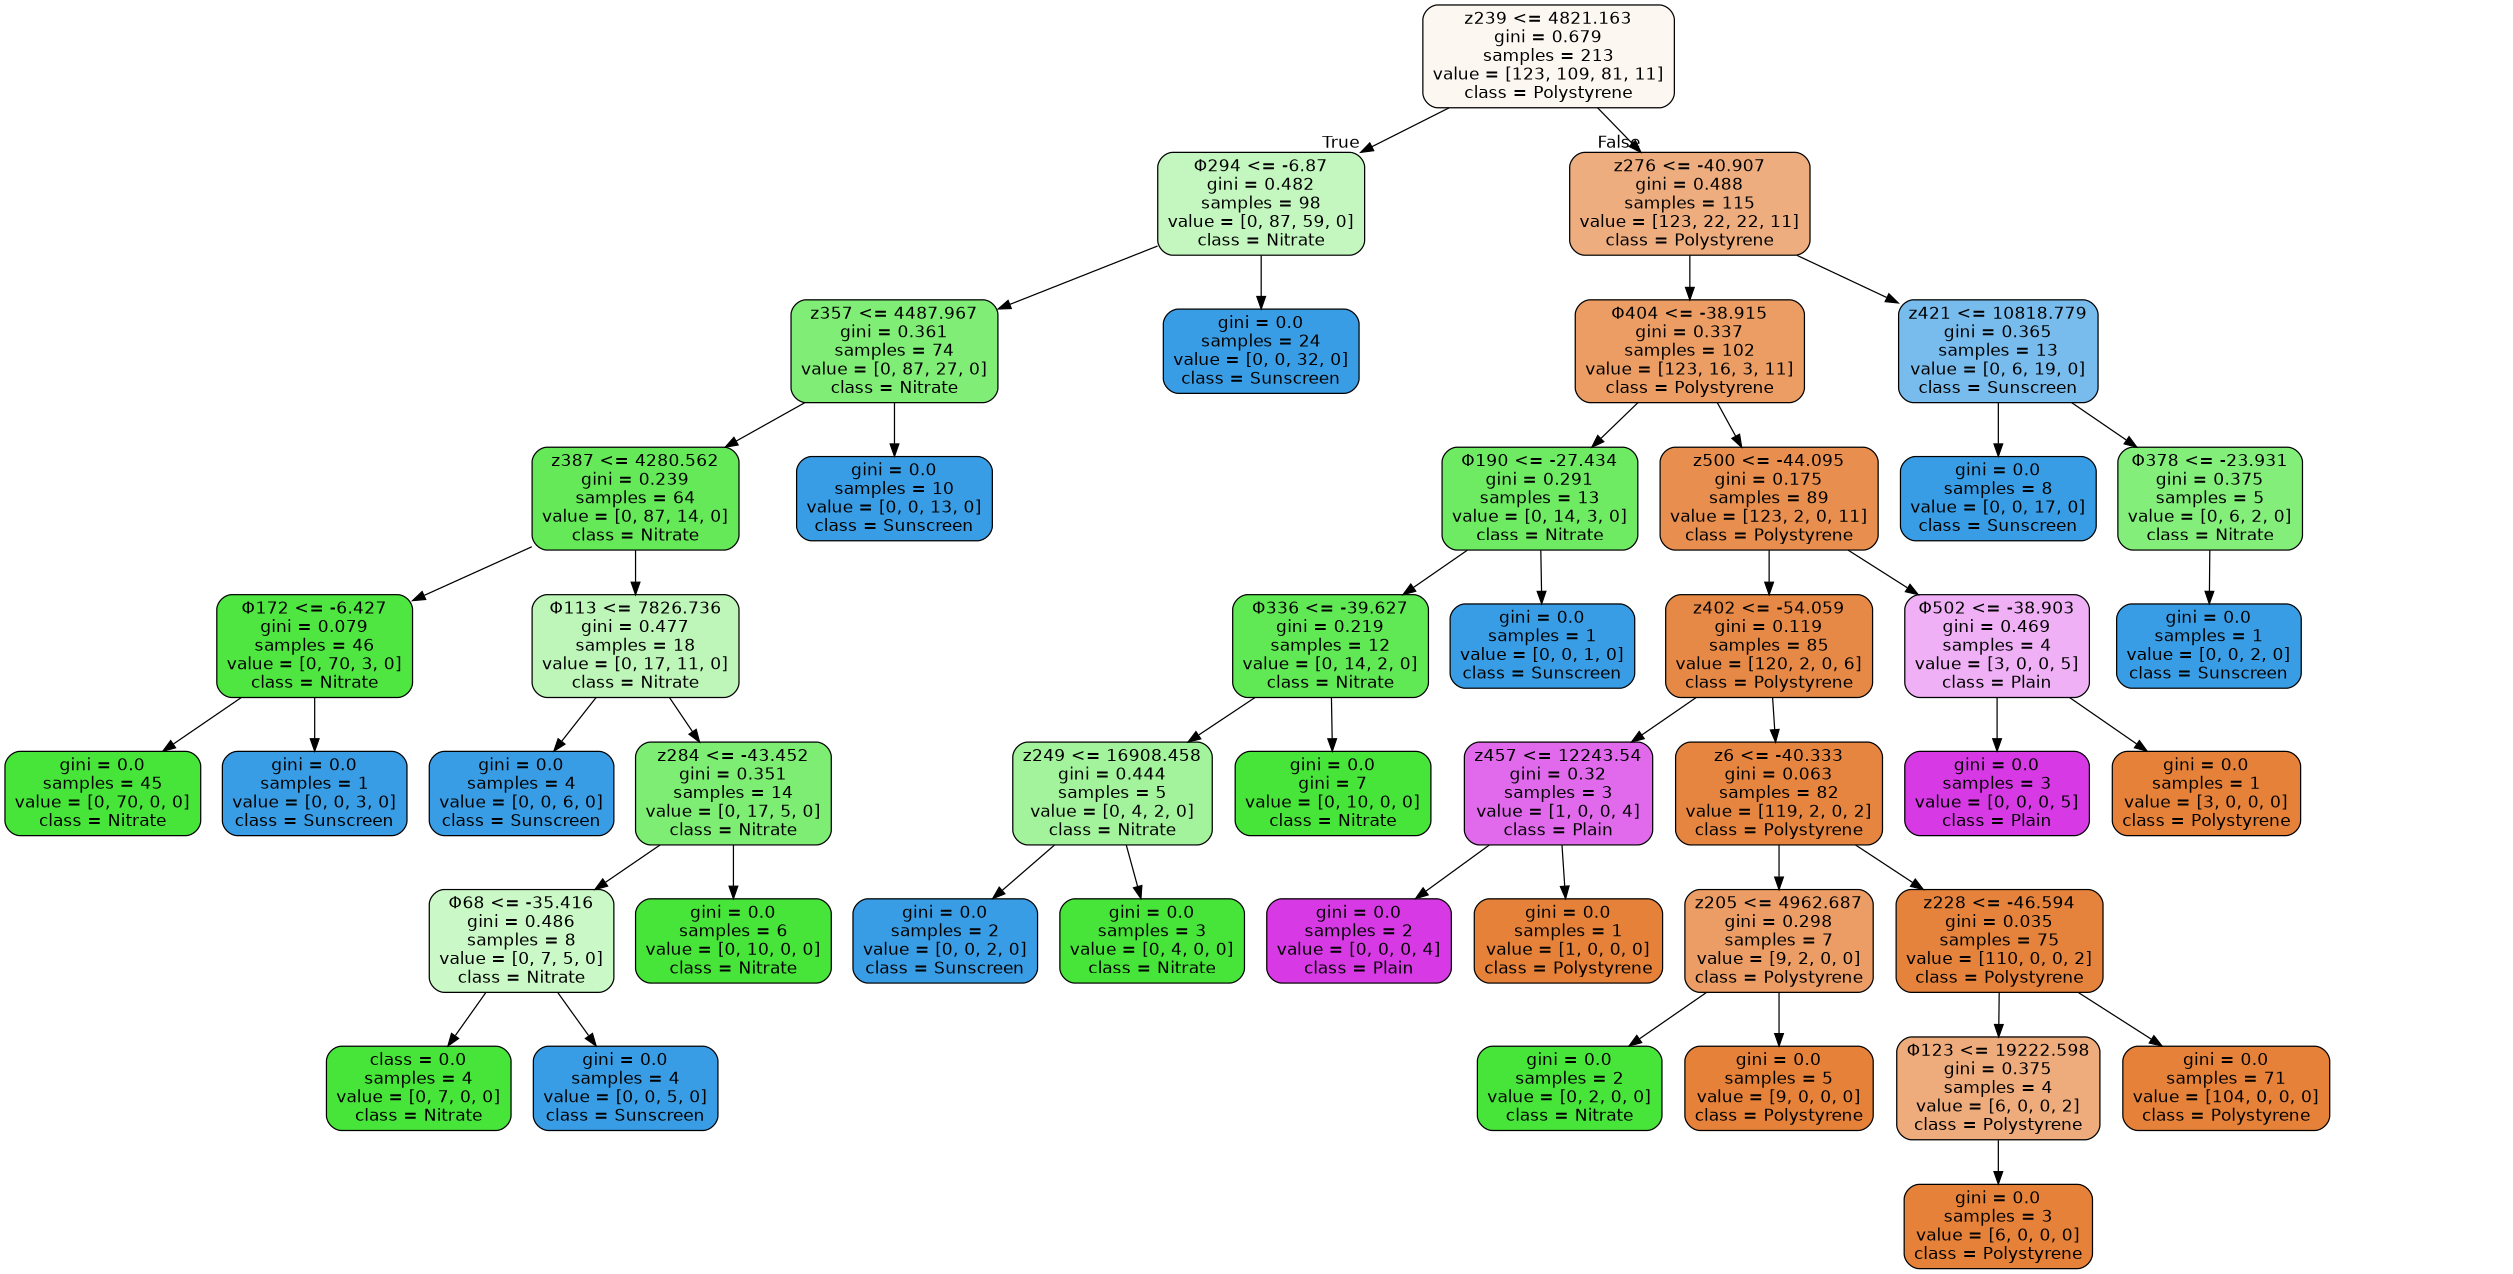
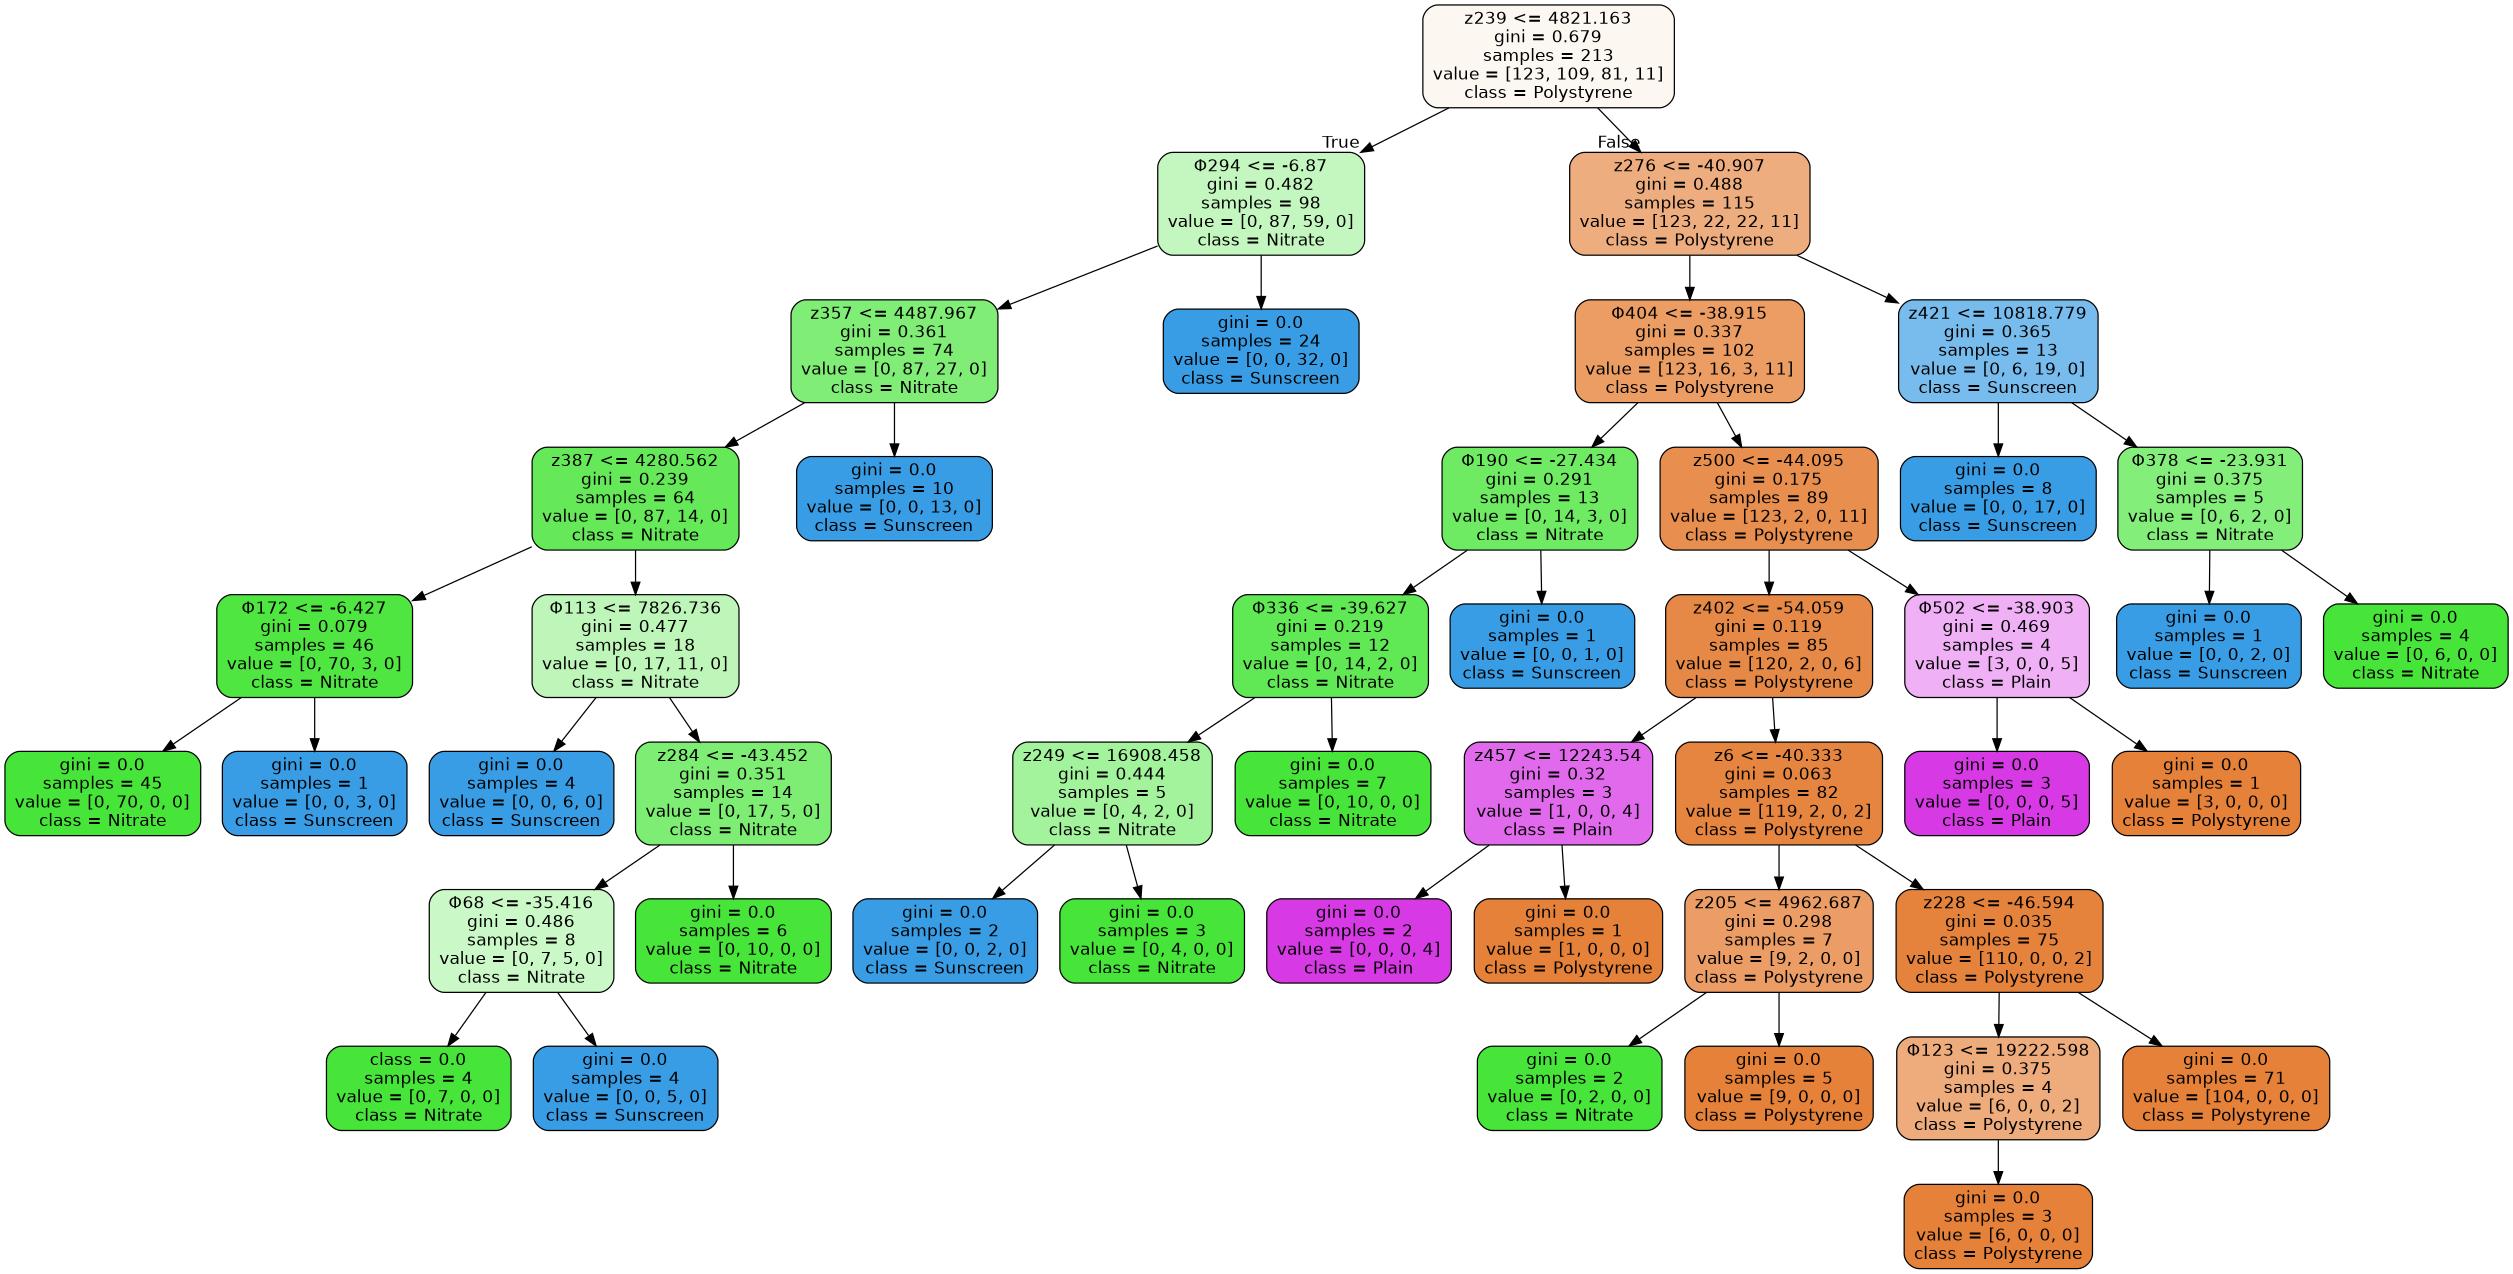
node "gini = 0.0 samples = 4 value = [0, 6, 0, 0] class = Nitrate": added
node "gini = 0.0 gini = 7 value = [0, 10, 0, 0] class = Nitrate": label "gini = 0.0 gini = 7 value = [0, 10, 0, 0] class = Nitrate" -> "gini = 0.0 samples = 7 value = [0, 10, 0, 0] class = Nitrate"
